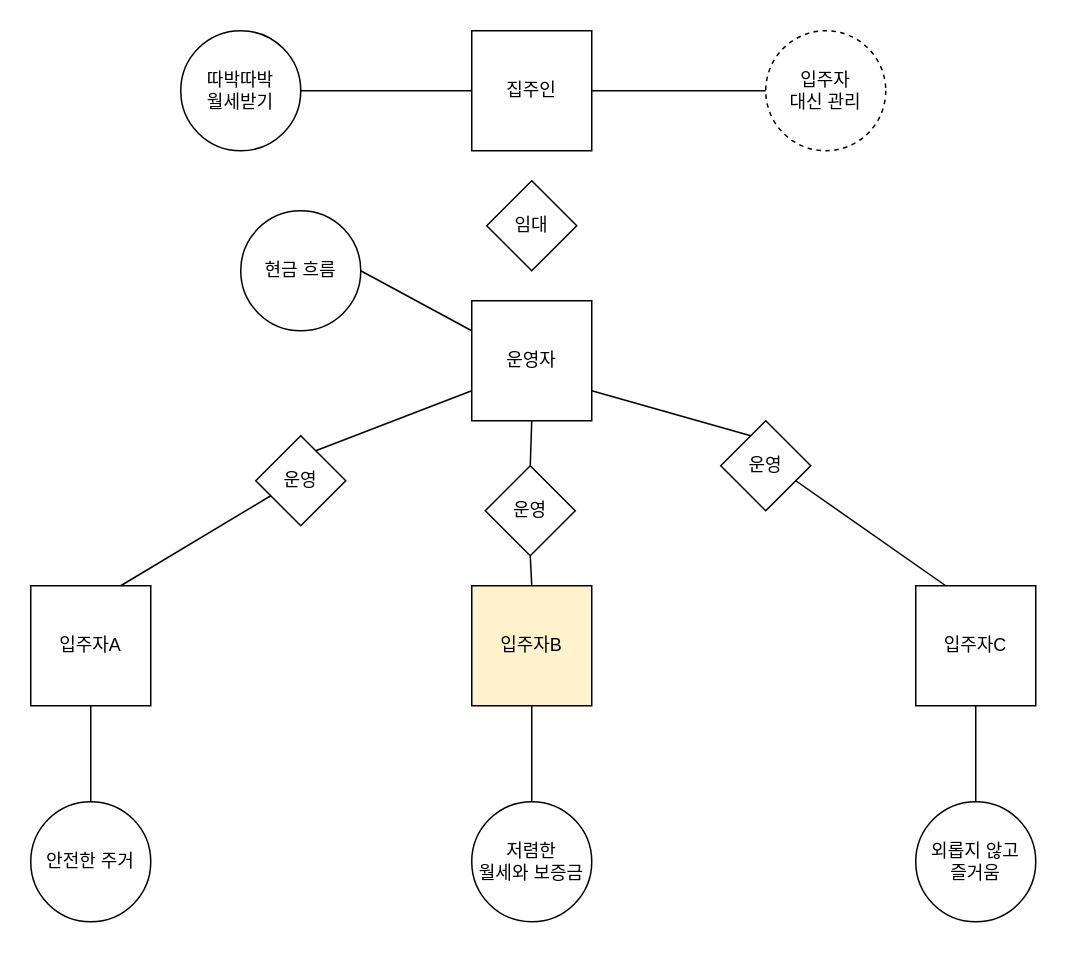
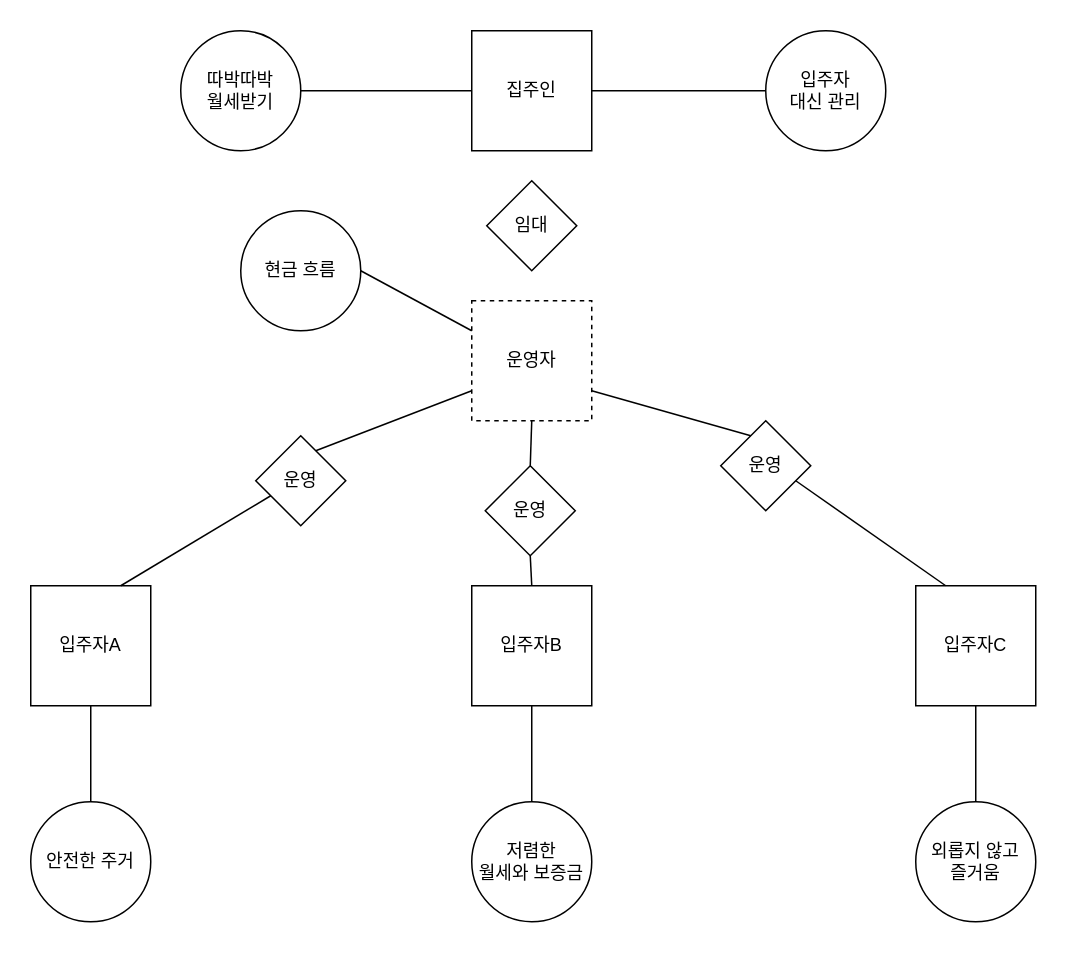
node "입주자 대신 관리": style dashed -> solid
node "운영자": style solid -> dashed
node "입주자B": fillcolor #fff2cc -> #ffffff
